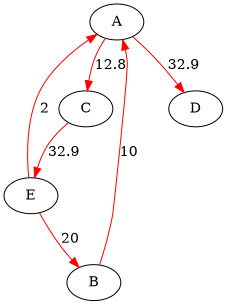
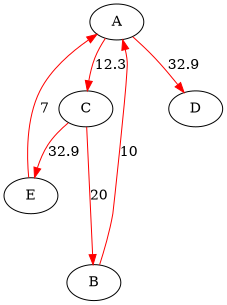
edge "A" -> "C": label "12.8" -> "12.3"
edge "E" -> "A": label "2" -> "7"
edge "E" -> "B": now "C" -> "B"
